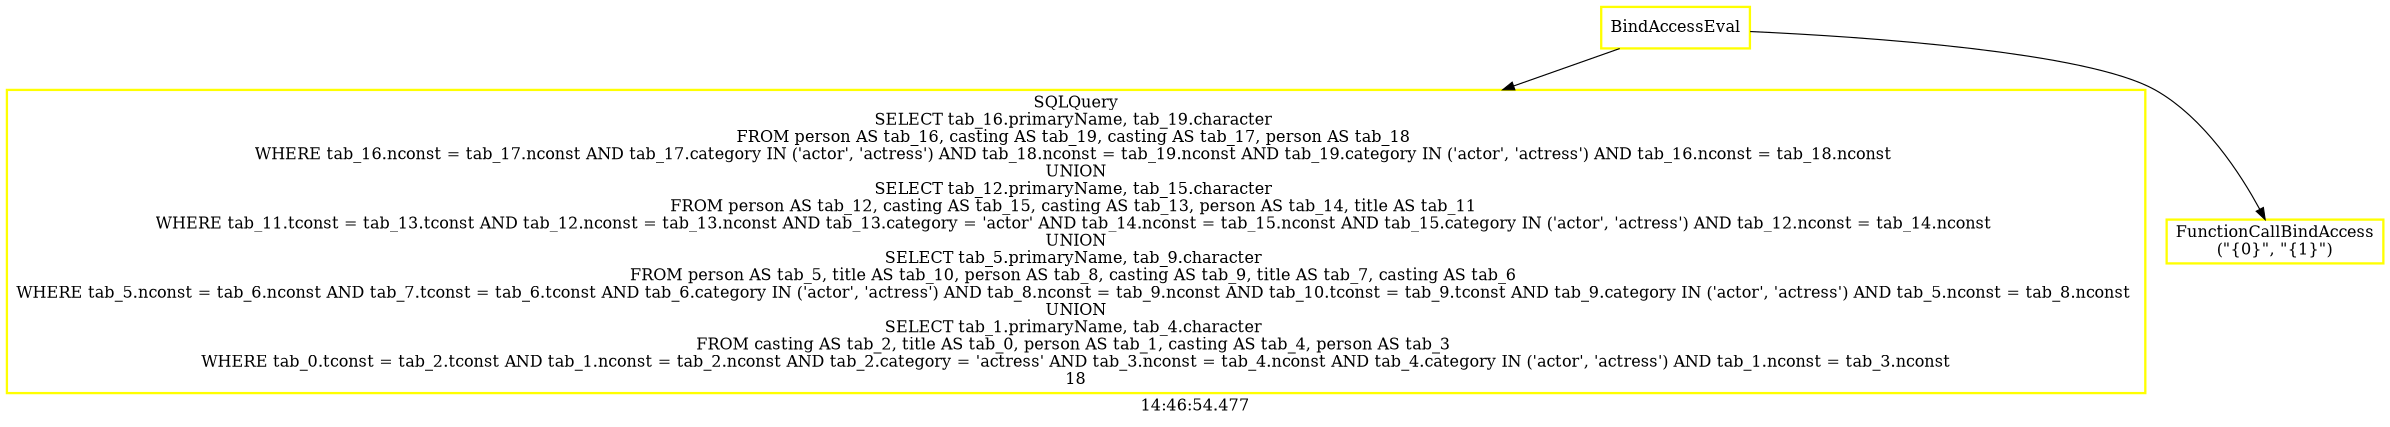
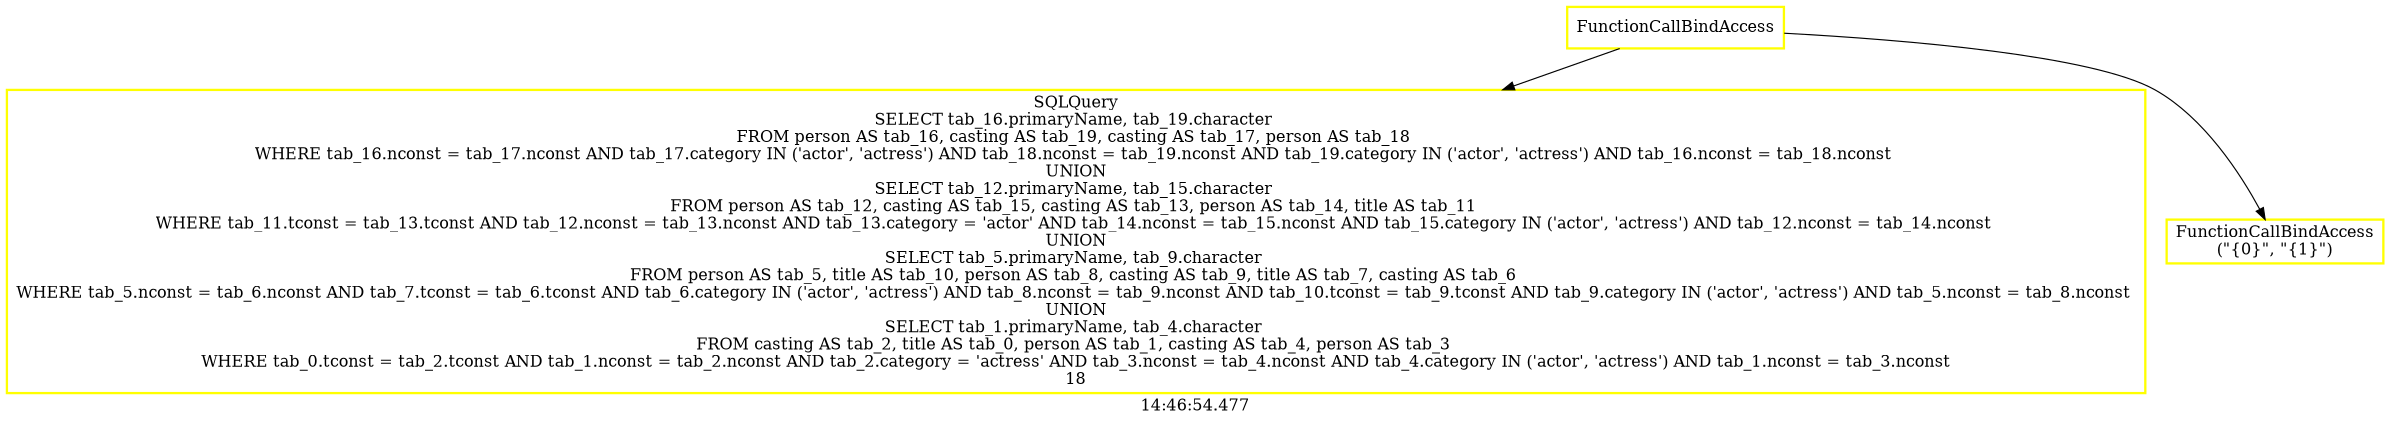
node "BindAccessEval": label "BindAccessEval" -> "FunctionCallBindAccess"
